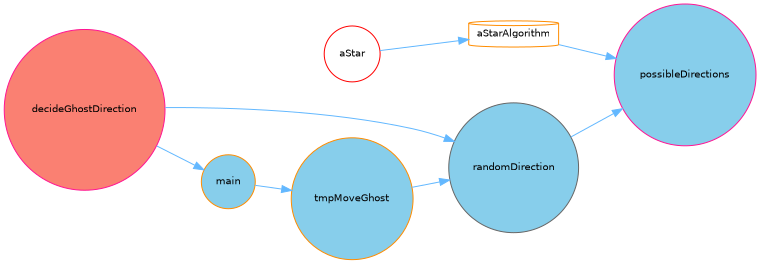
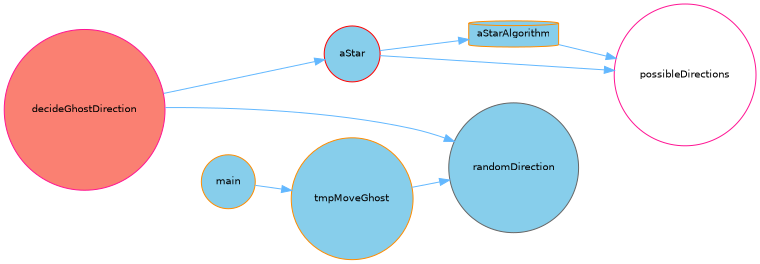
node "aStarAlgorithm": fillcolor white -> skyblue
node "aStar": fillcolor white -> skyblue
node "possibleDirections": fillcolor skyblue -> white
edge "randomDirection" -> "possibleDirections": now "aStar" -> "possibleDirections"
edge "decideGhostDirection" -> "main": now "decideGhostDirection" -> "aStar"
